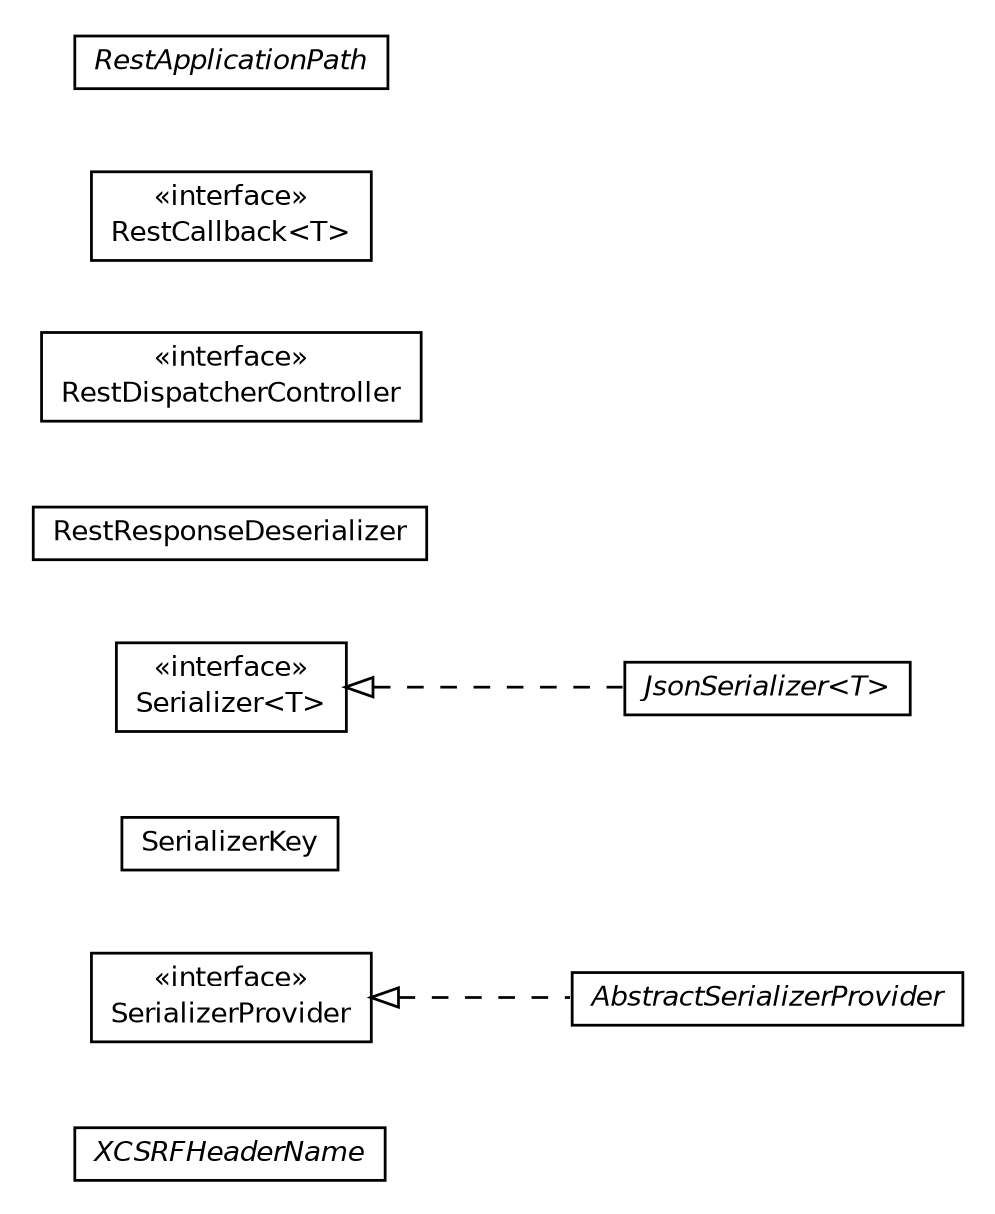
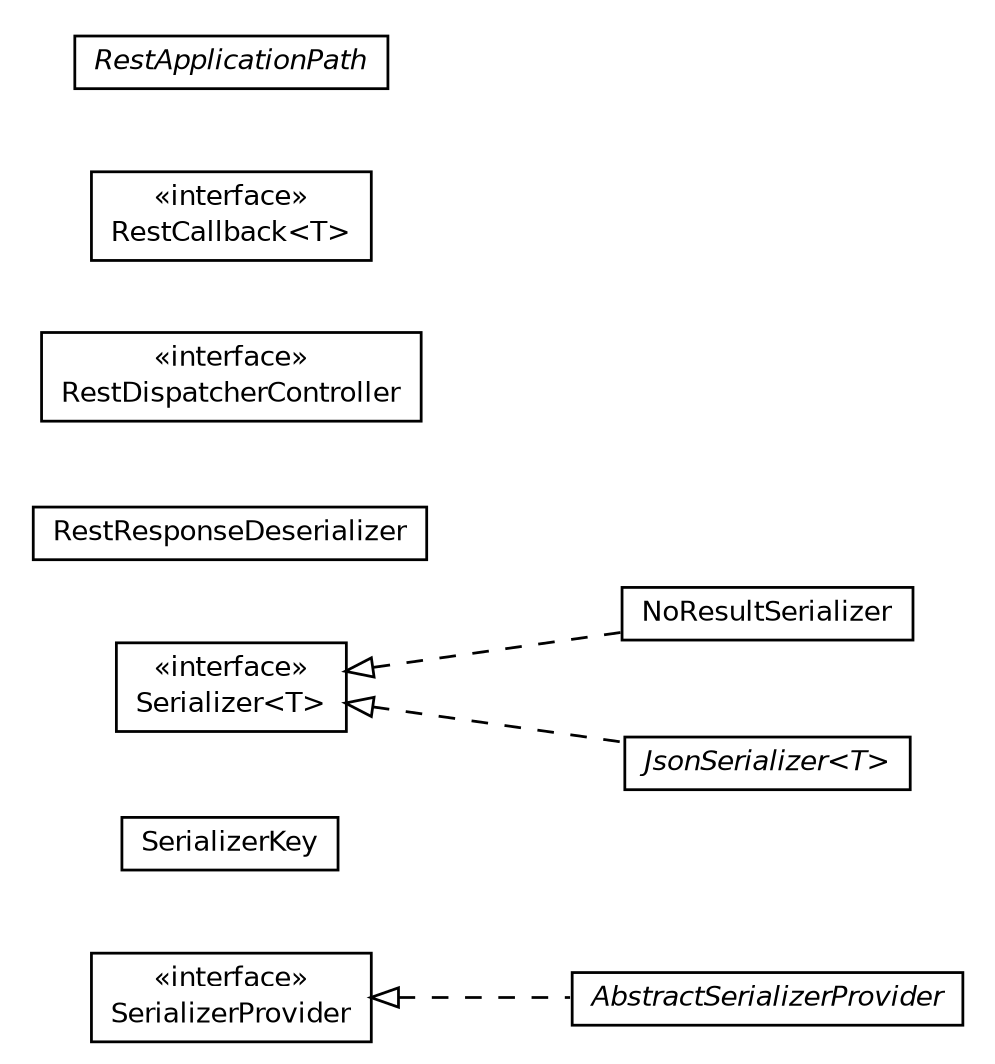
node "NoResultSerializer": added
node "XCSRFHeaderName": removed
